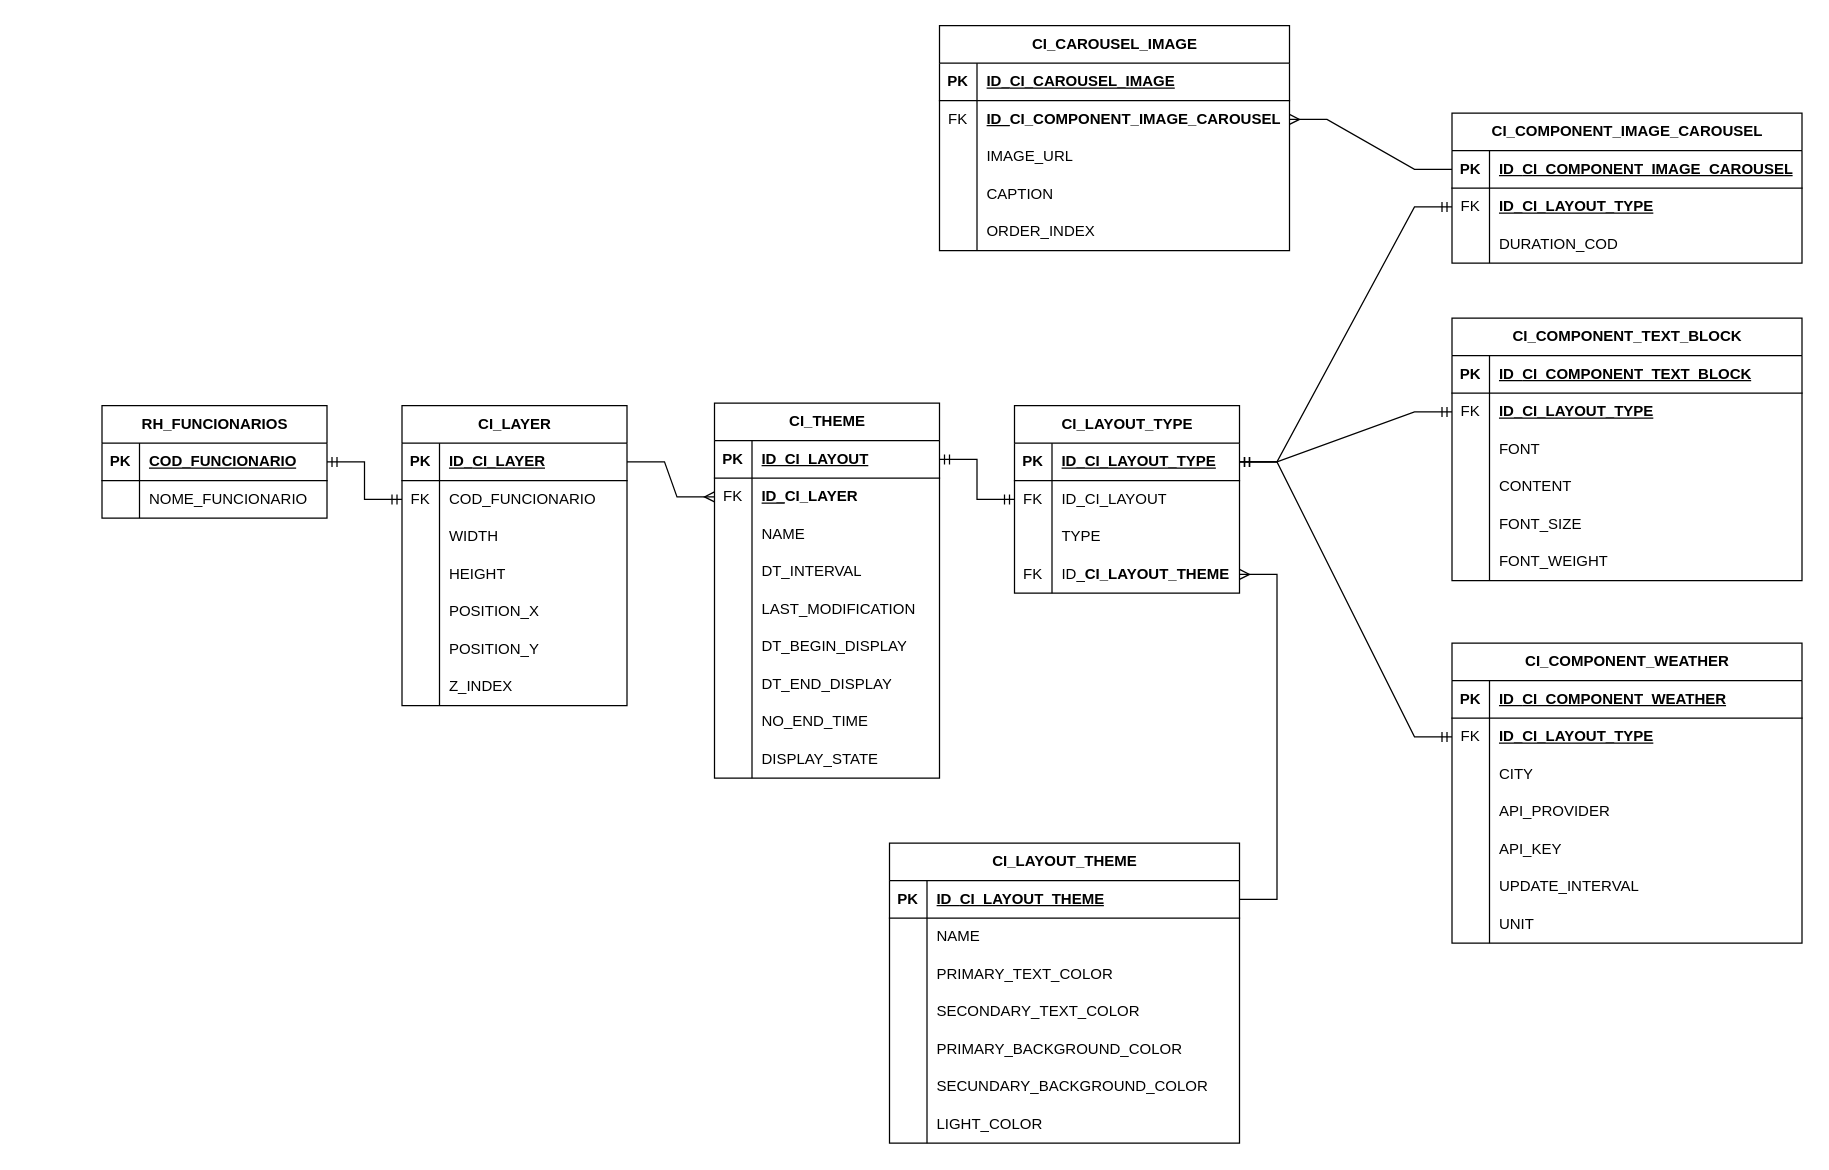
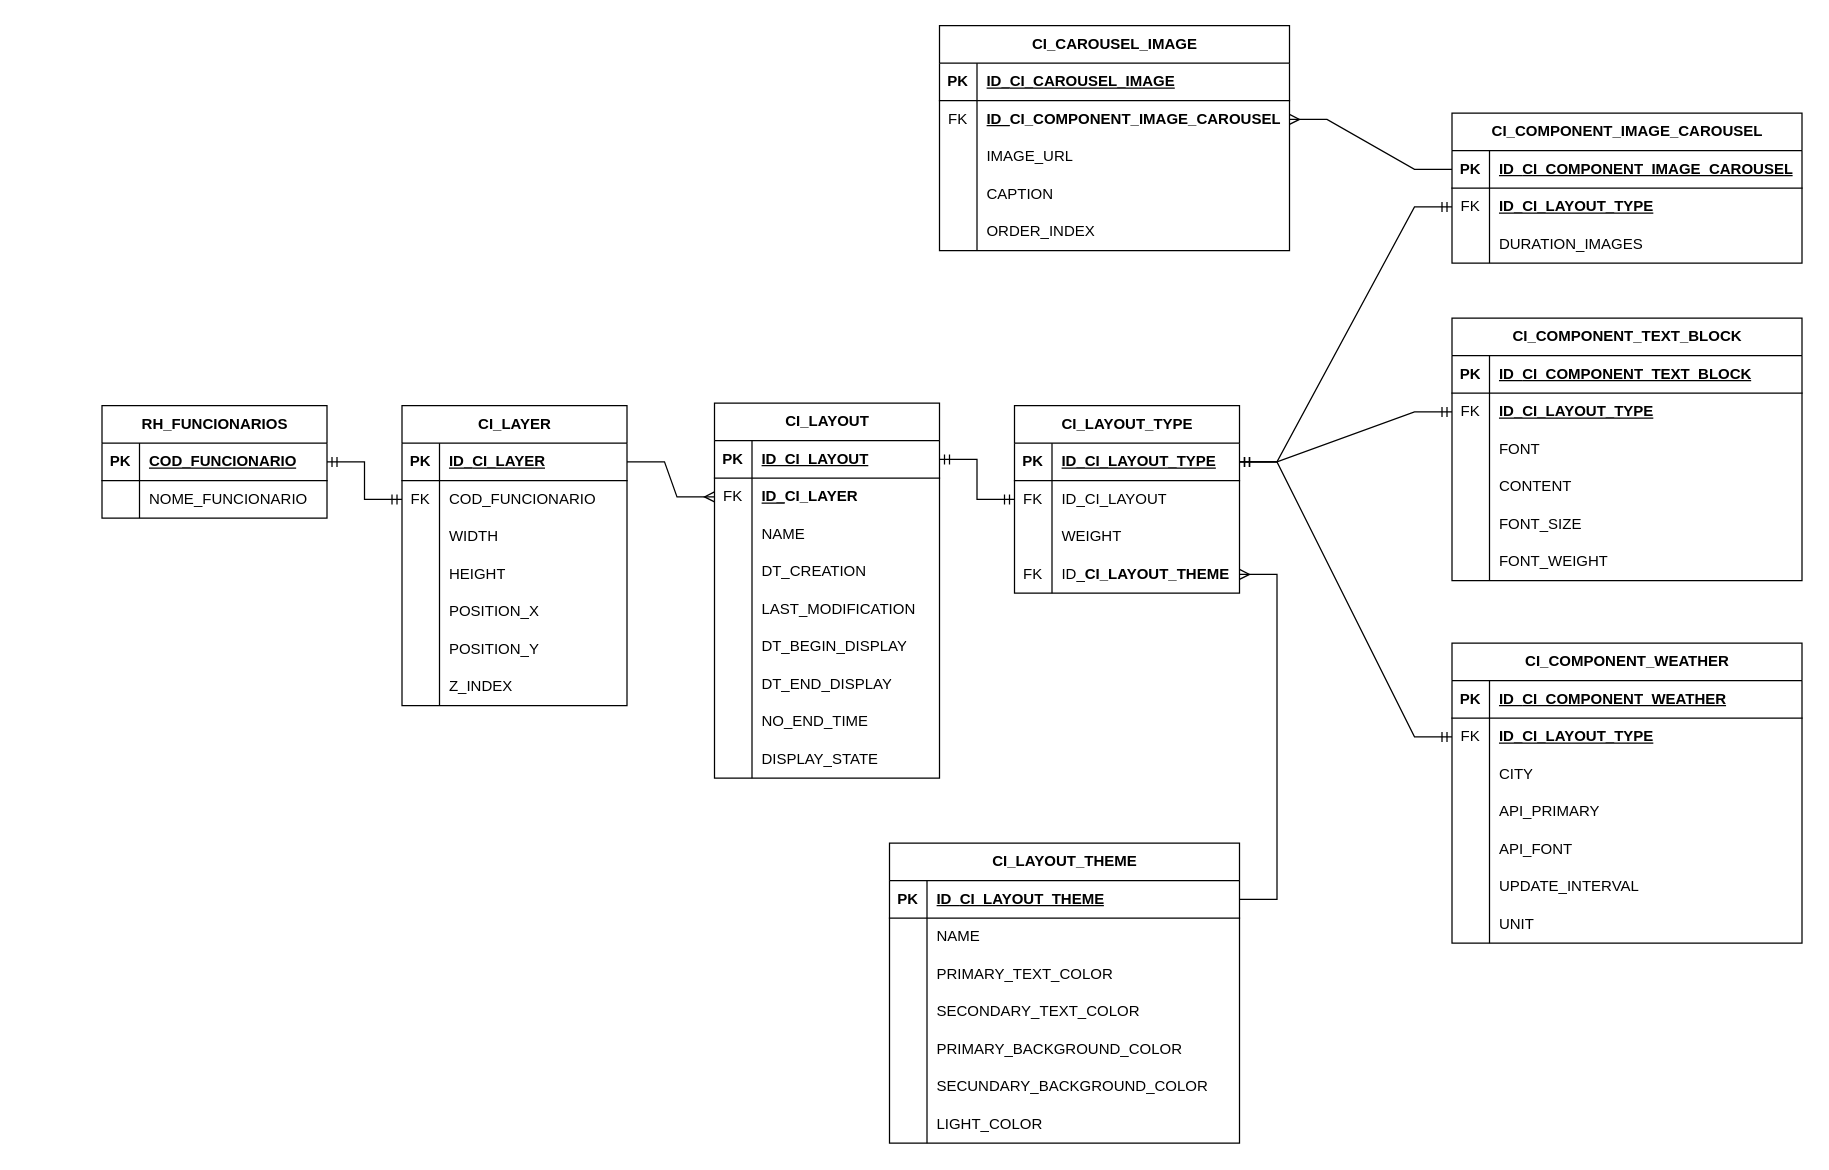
node "DURATION_COD": label "DURATION_COD" -> "DURATION_IMAGES"
node "CI_THEME": label "CI_THEME" -> "CI_LAYOUT"
node "TYPE": label "TYPE" -> "WEIGHT"
node "DT_INTERVAL": label "DT_INTERVAL" -> "DT_CREATION"
node "API_PROVIDER": label "API_PROVIDER" -> "API_PRIMARY"
node "API_KEY": label "API_KEY" -> "API_FONT"
